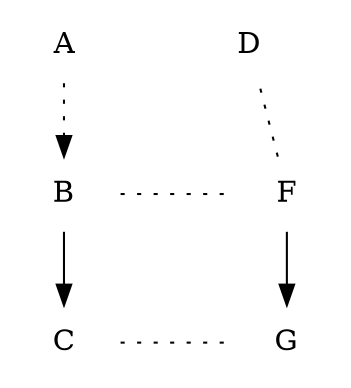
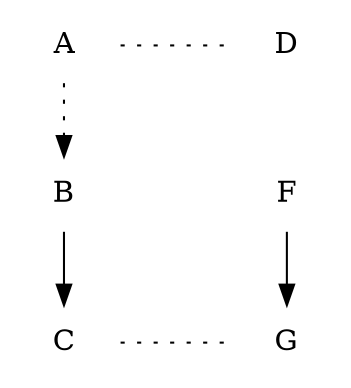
edge "D" -- "F": now "D" -- "A"
edge "B" -- "F": removed
